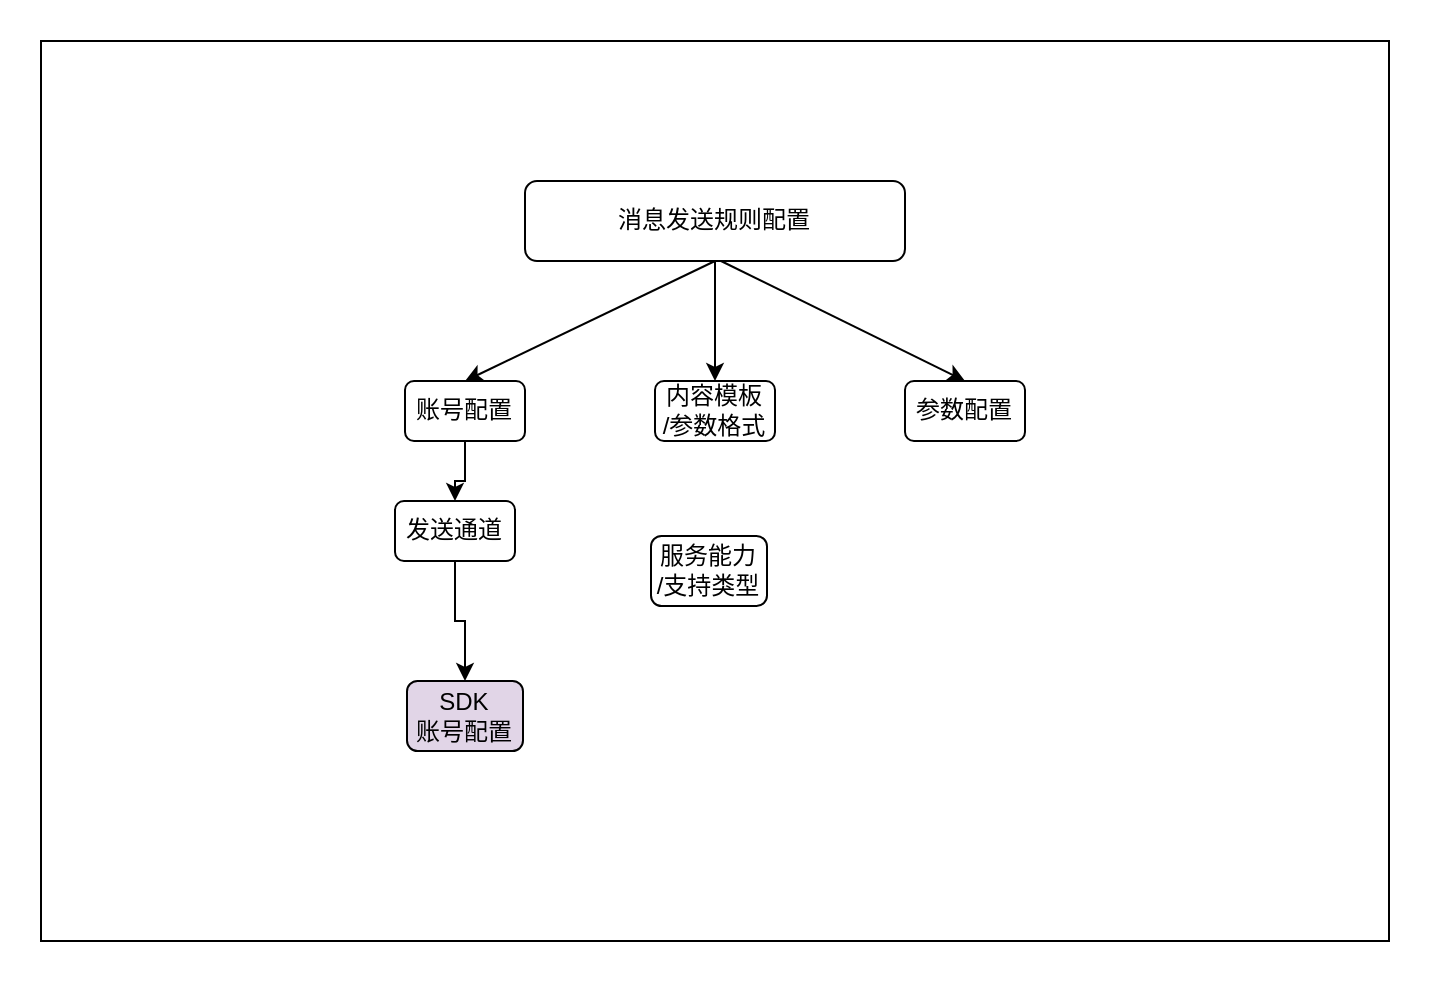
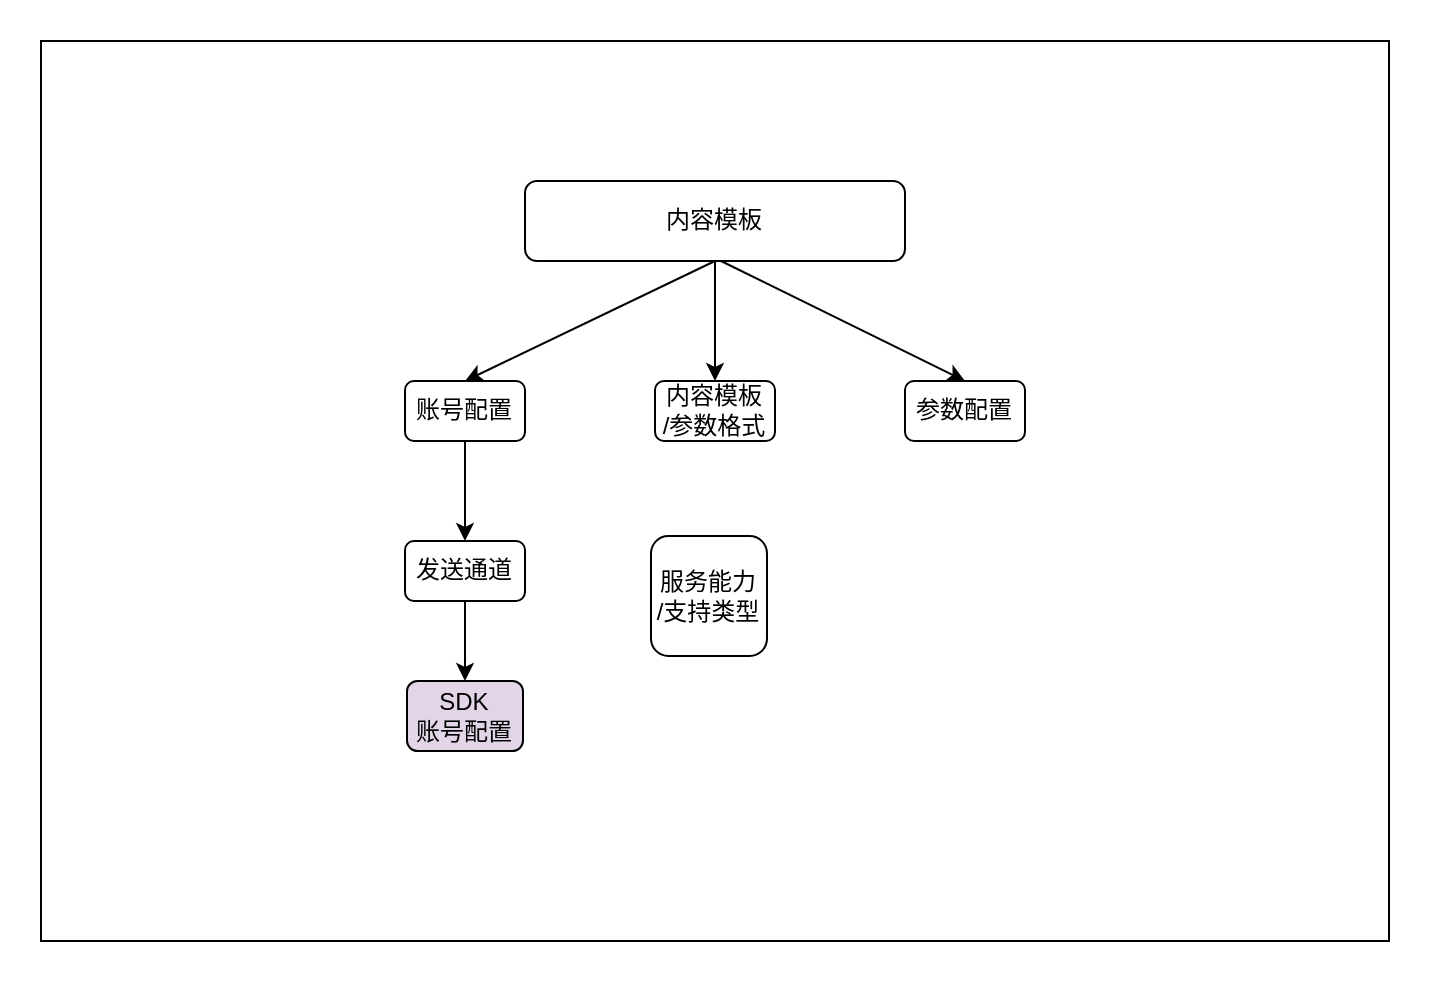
node "消息发送规则配置": label "消息发送规则配置" -> "内容模板"
node "发送通道": moved (455, 531) -> (465, 571)
node "服务能力 /支持类型": size 116x70 -> 116x120
